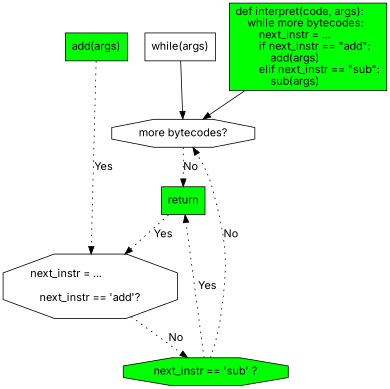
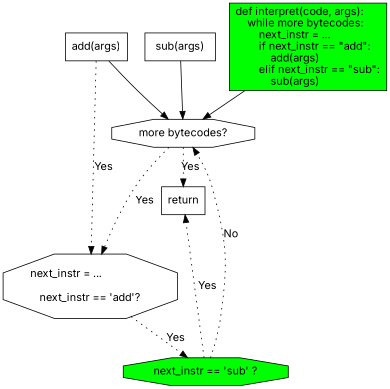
node "add(args)": fillcolor green -> white
node "while(args)": label "while(args)" -> "sub(args)"
edge "add(args)" -> "more bytecodes?": added
edge "more bytecodes?" -> "return": label "No" -> "Yes"
node "return": fillcolor green -> white
edge "return" -> "next_instr = ... next_instr == 'add'?": now "more bytecodes?" -> "next_instr = ... next_instr == 'add'?"
edge "next_instr = ... next_instr == 'add'?" -> "next_instr == 'sub' ?": label "No" -> "Yes"
